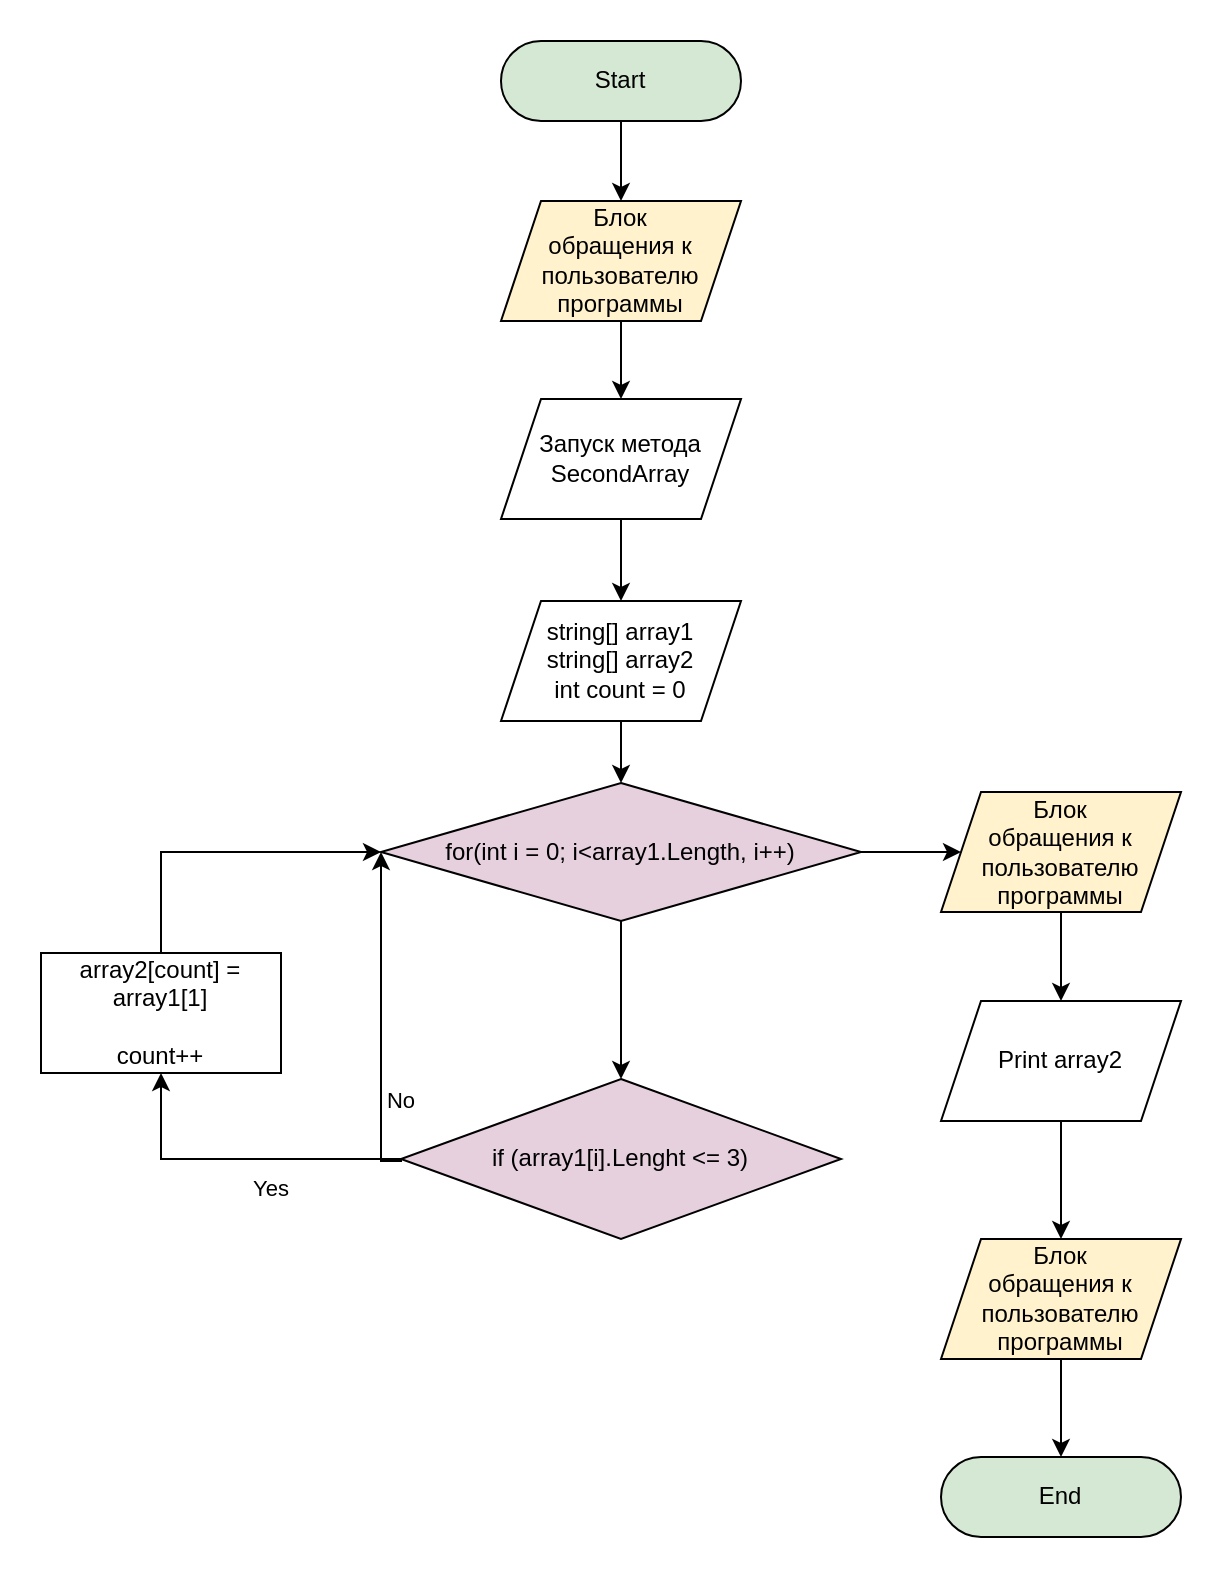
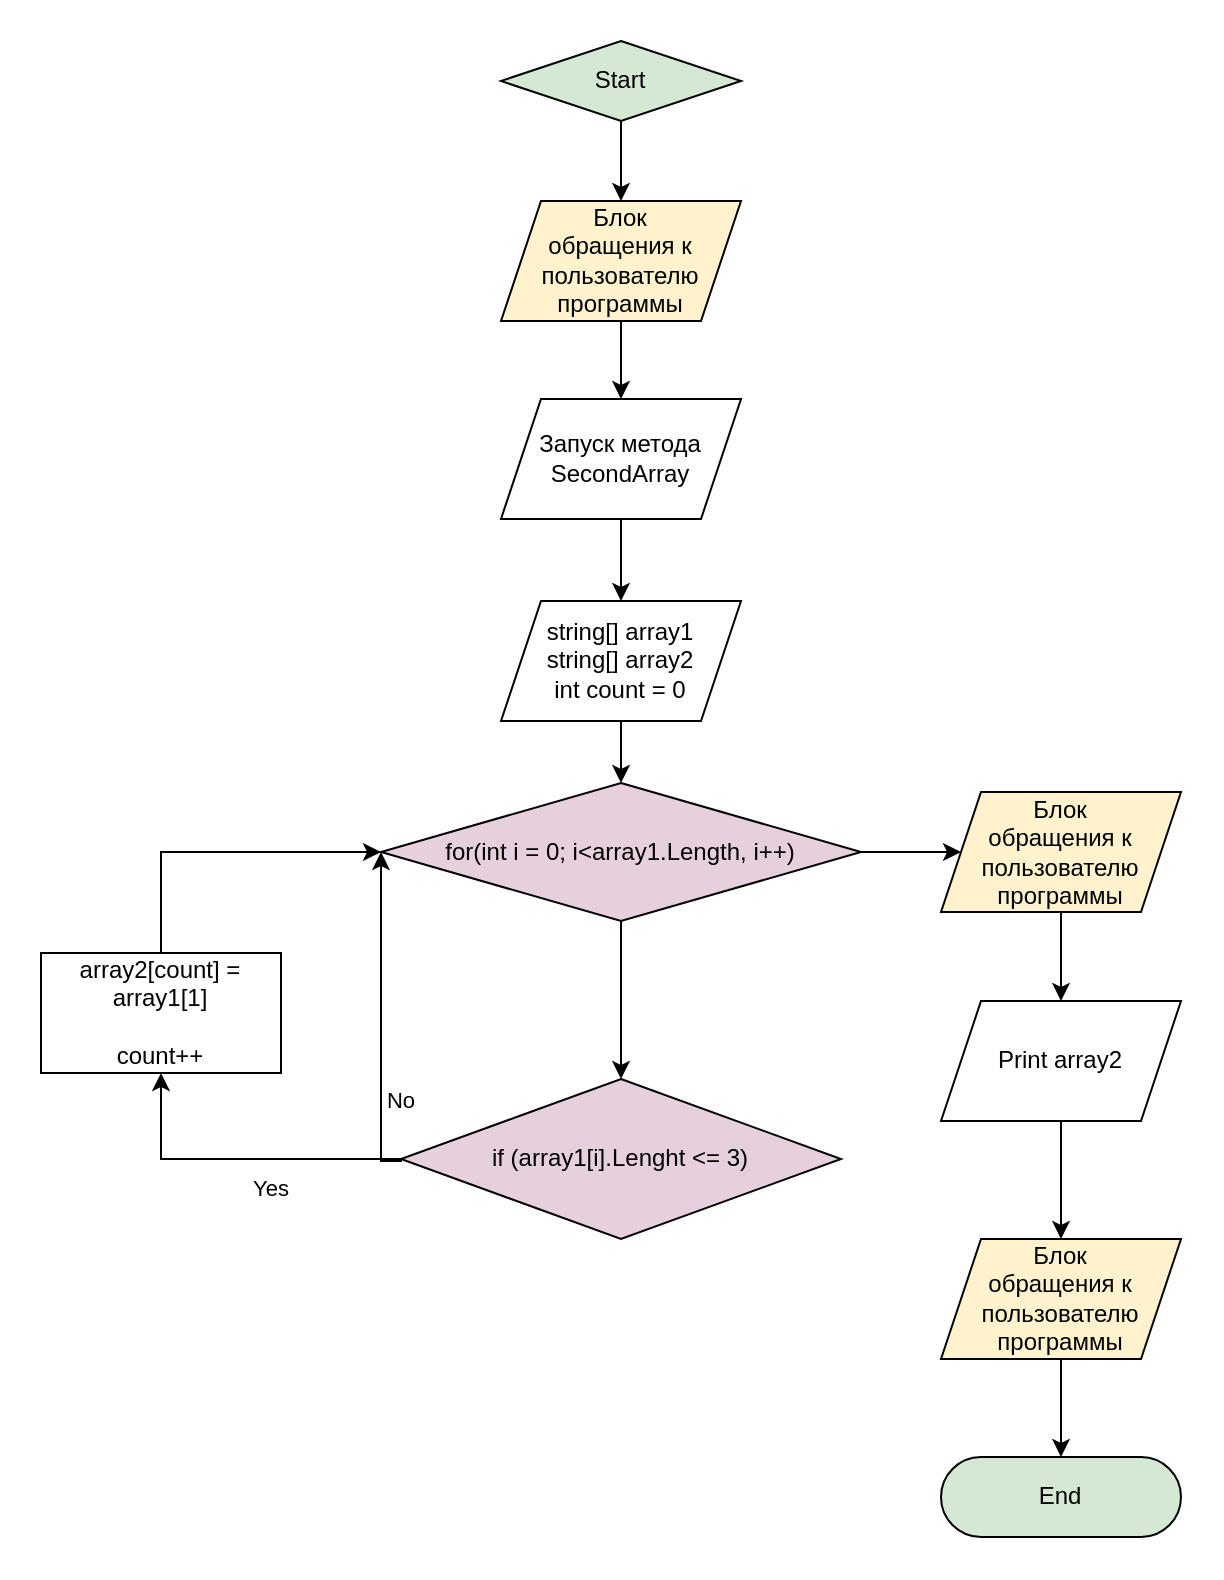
node "Start": shape rounded rectangle -> diamond
